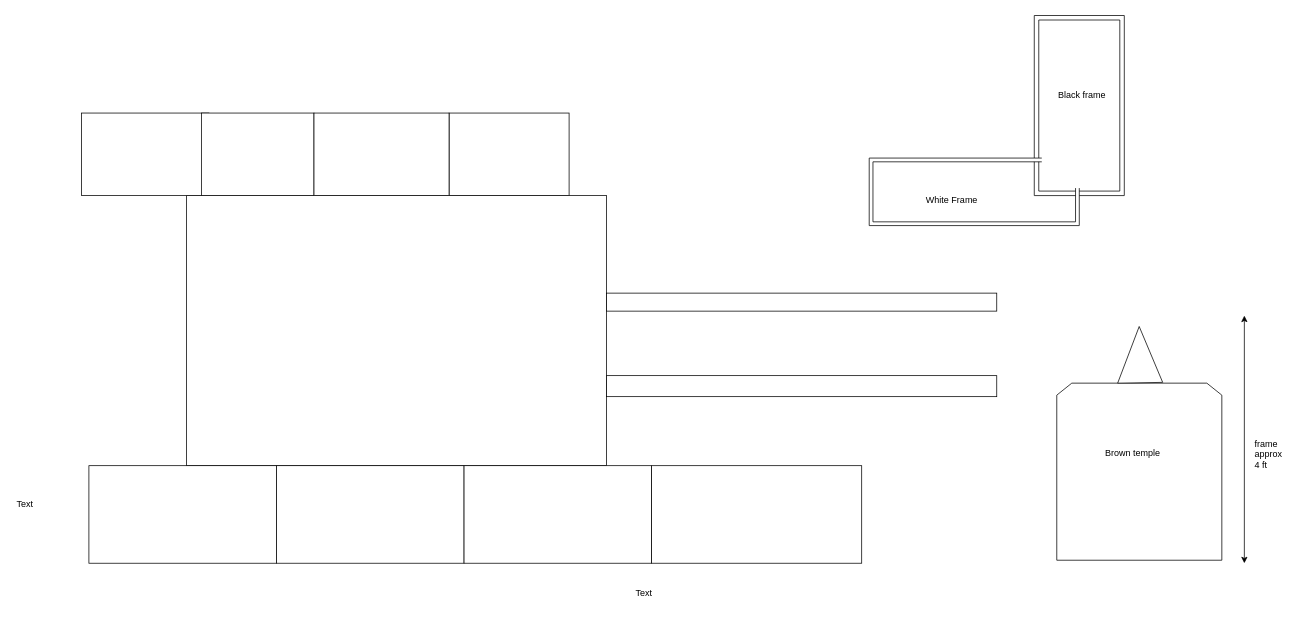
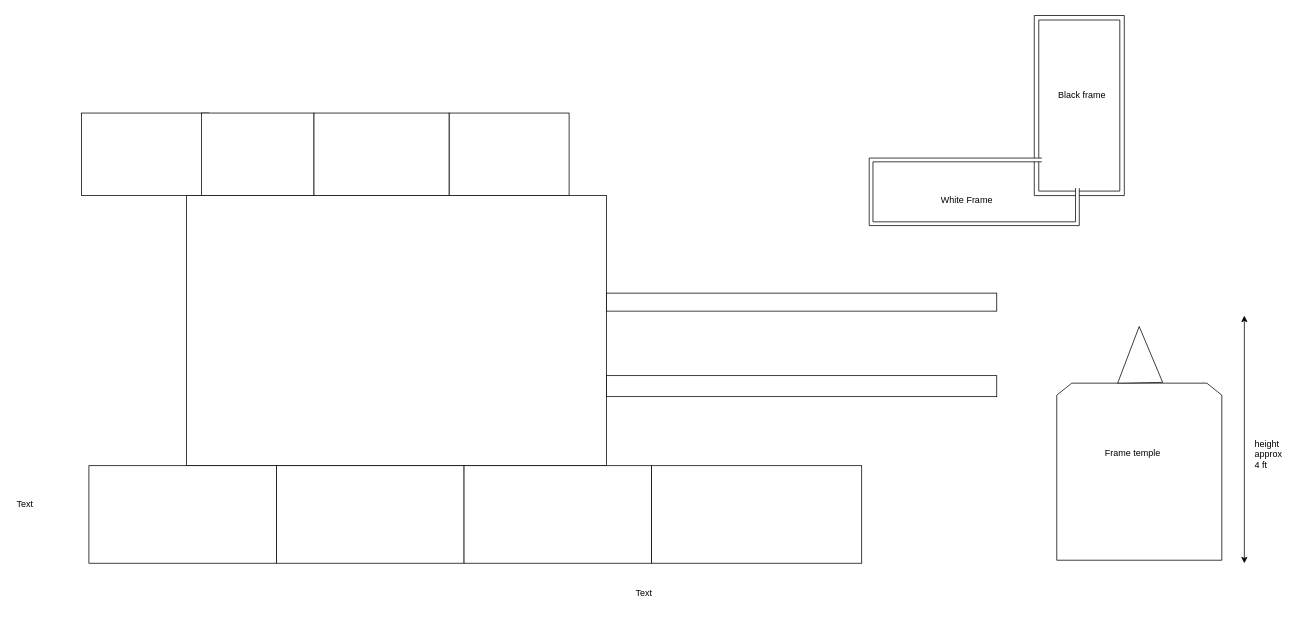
node "White Frame": moved (954, 200) -> (969, 200)
node "frame approx 4 ft": label "frame approx 4 ft" -> "height approx 4 ft"
node "Brown temple": label "Brown temple" -> "Frame temple"
